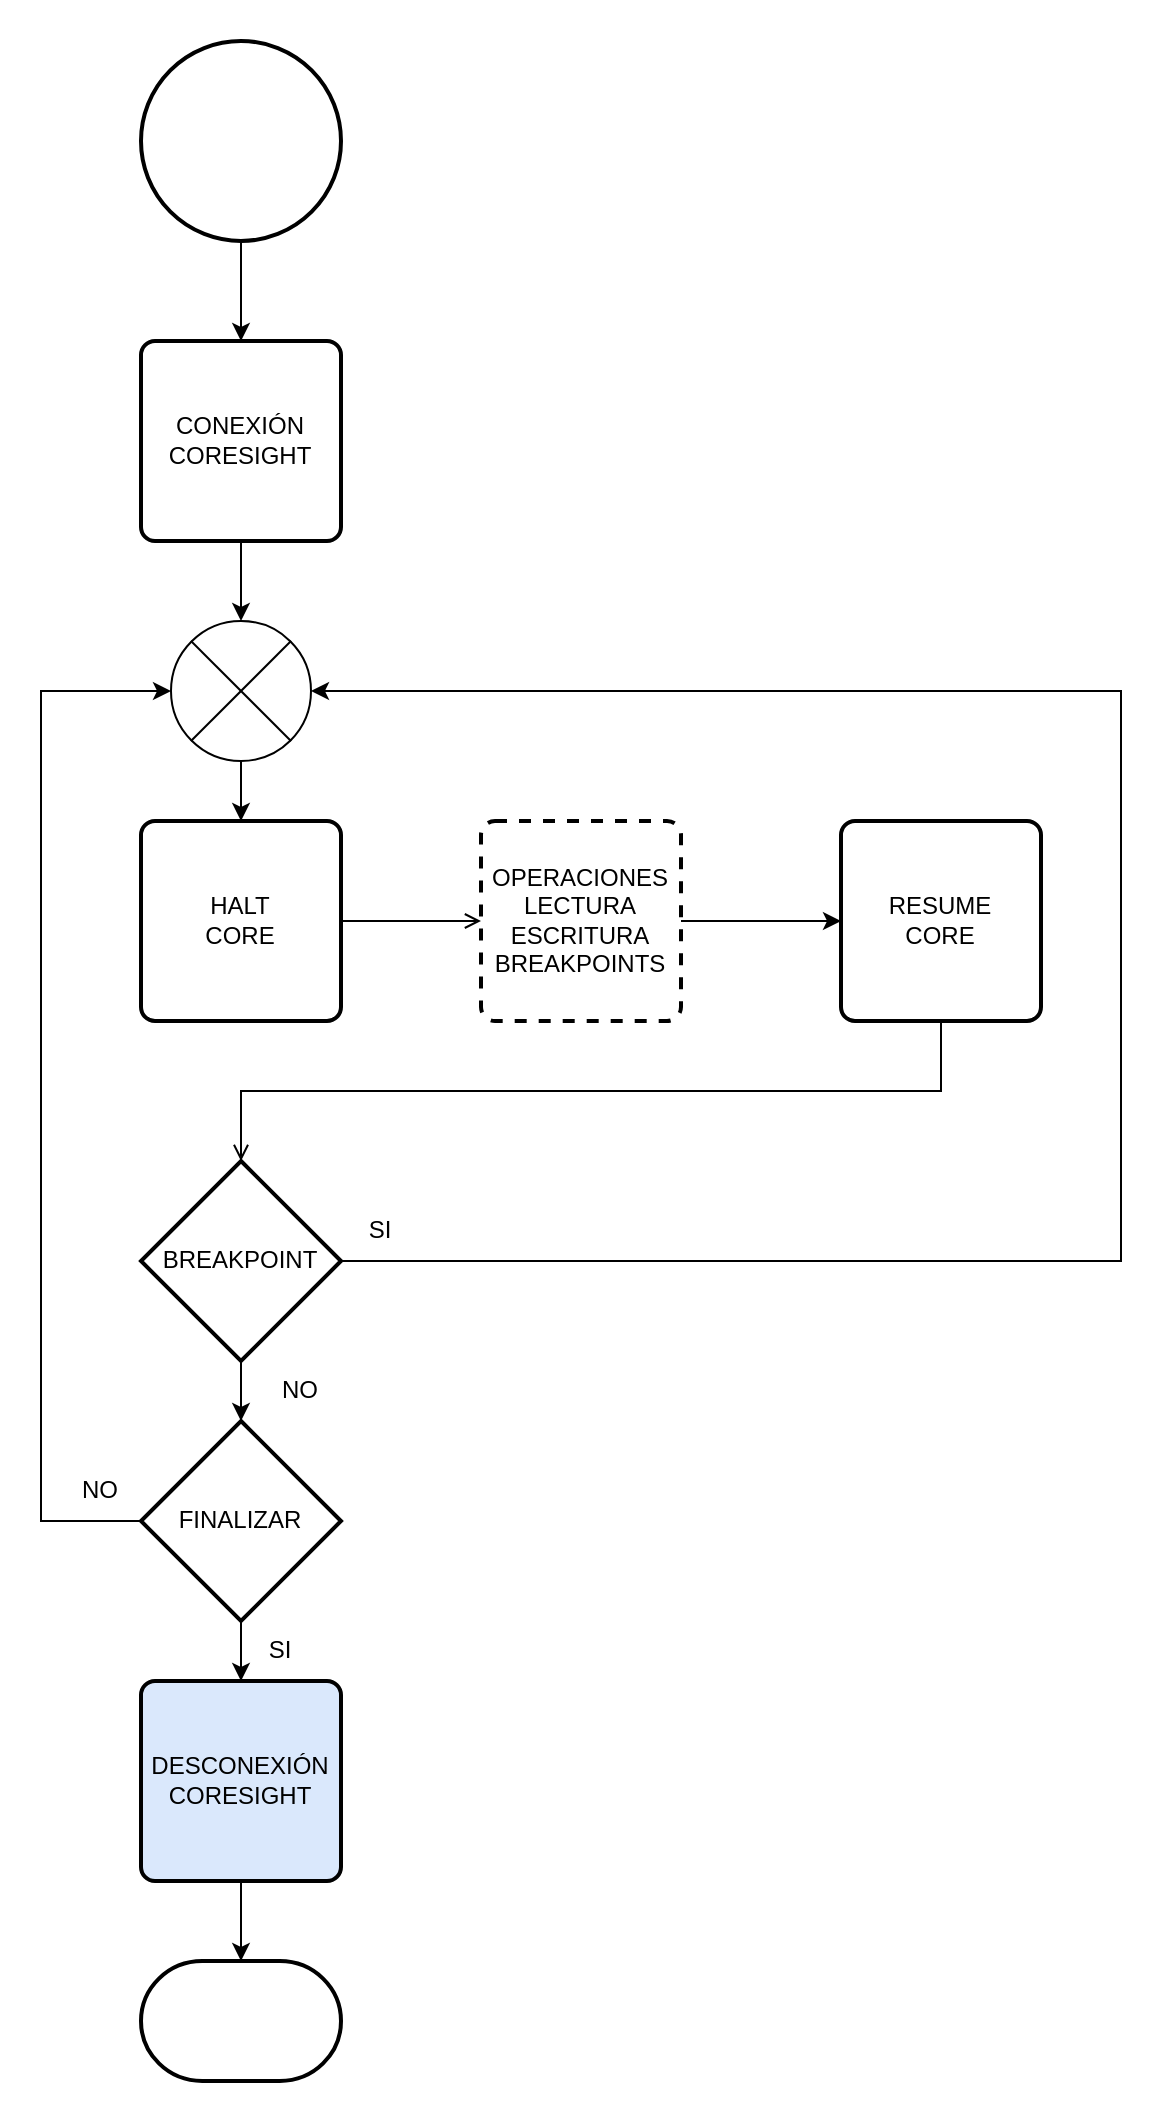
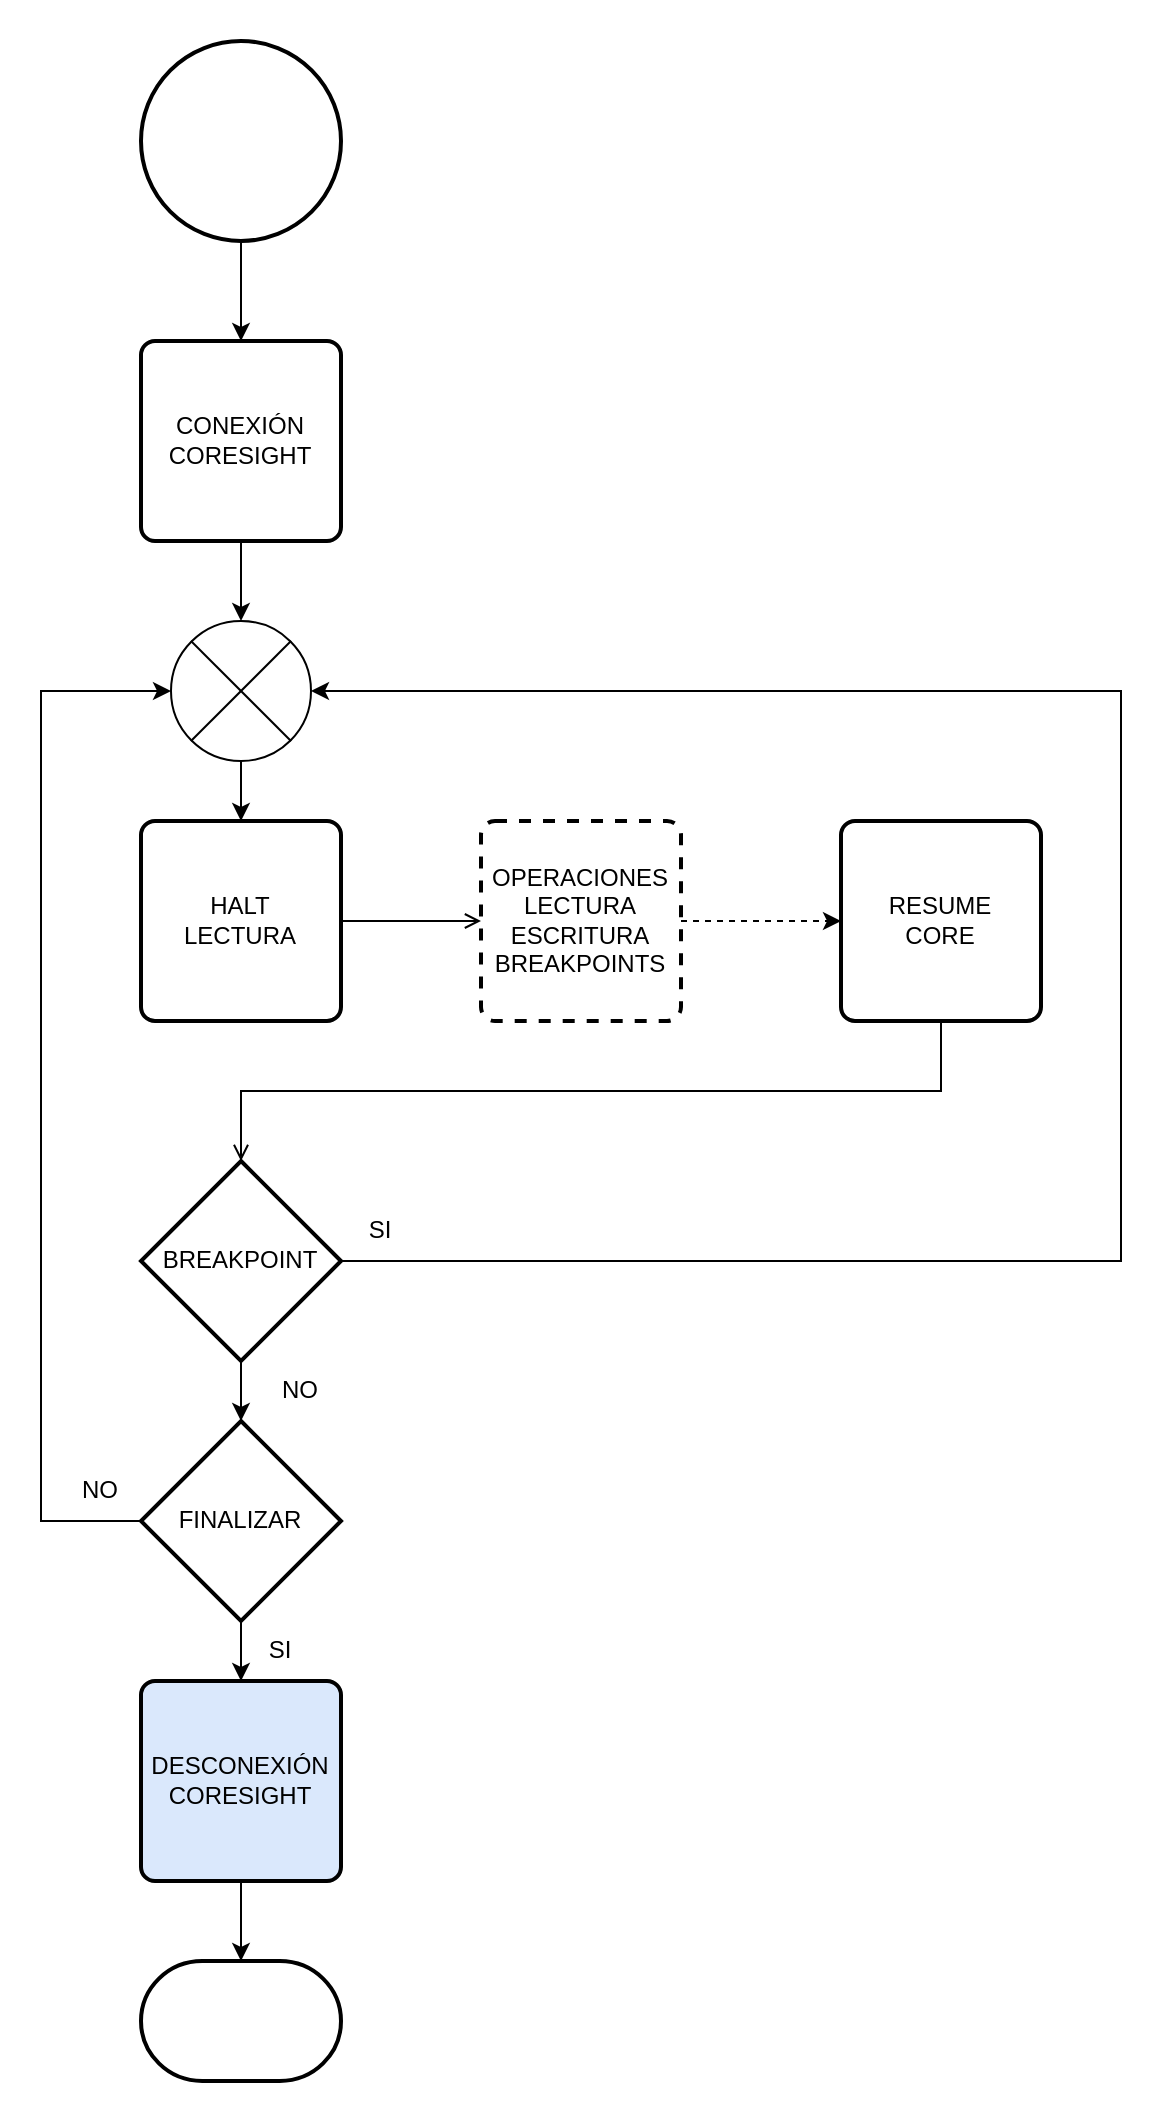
node "HALT CORE": label "HALT CORE" -> "HALT LECTURA"
edge "OPERACIONES LECTURA ESCRITURA BREAKPOINTS" -> "RESUME CORE": style solid -> dashed
